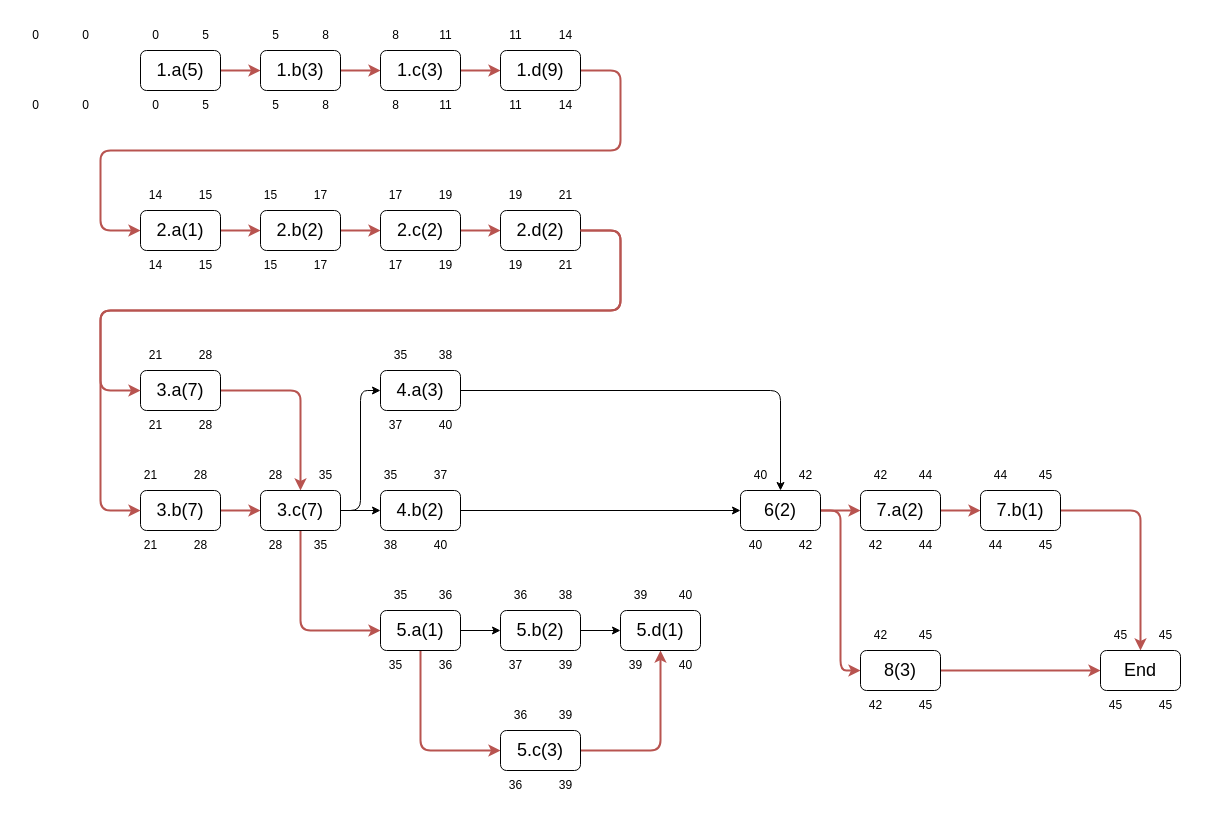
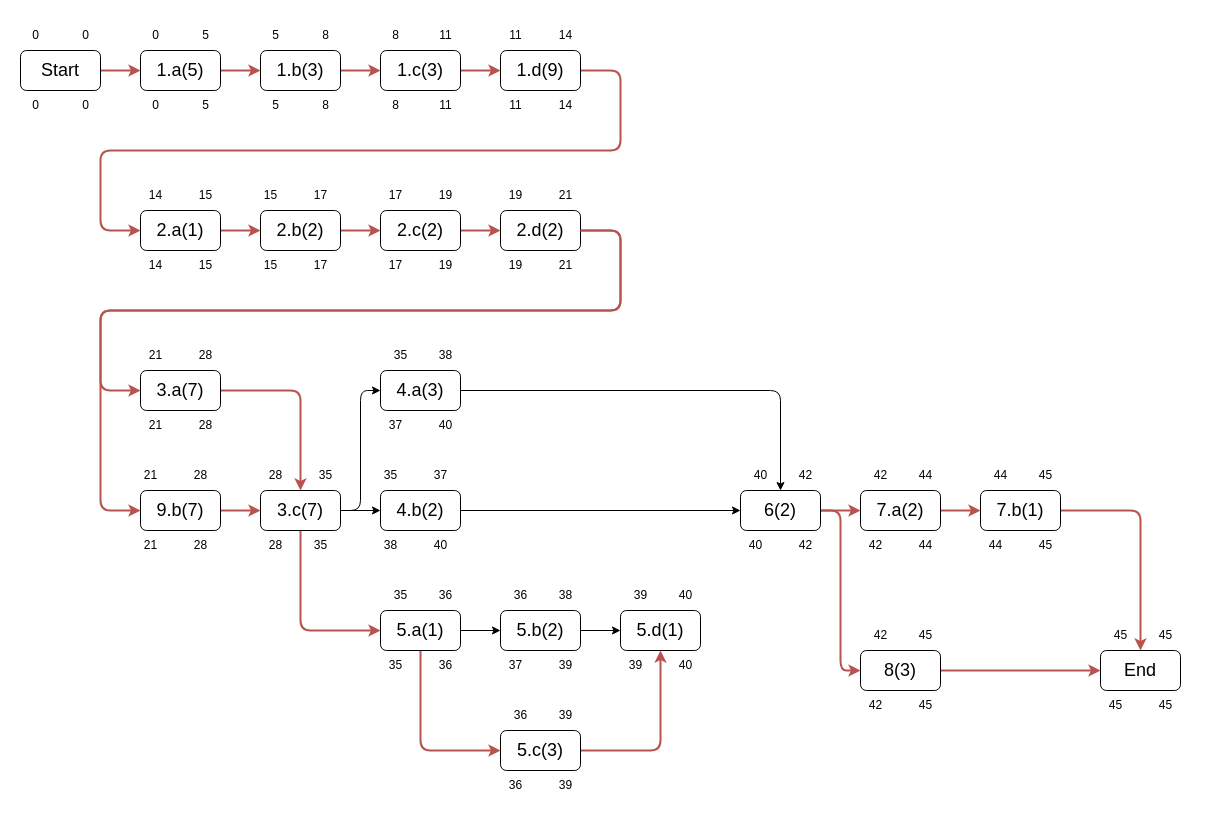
node "Start": added
edge "Start" -> "1.a(5)": added
node "3.b(7)": label "3.b(7)" -> "9.b(7)"
